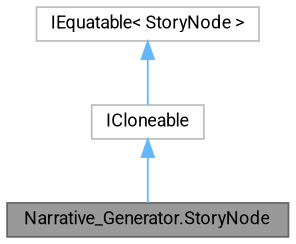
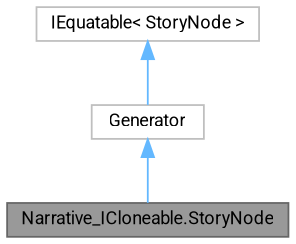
node "ICloneable": label "ICloneable" -> "Generator"
node "Narrative_Generator.StoryNode": label "Narrative_Generator.StoryNode" -> "Narrative_ICloneable.StoryNode"
